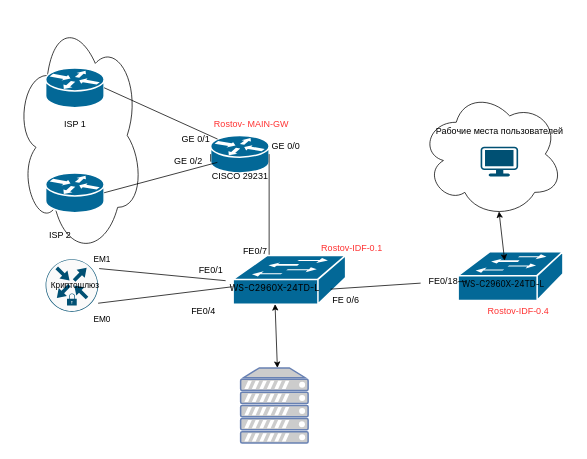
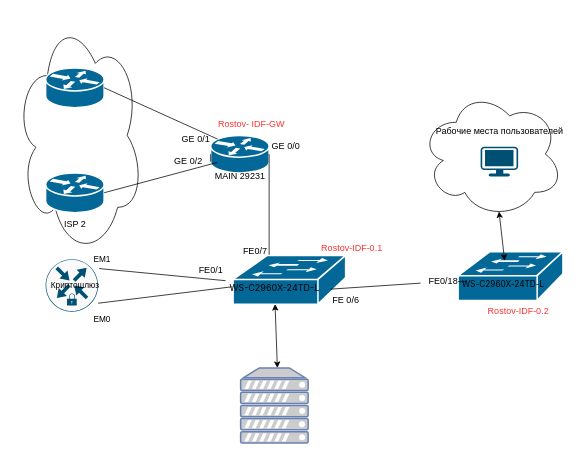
node "ISP 1": removed
node "Rostov- MAIN-GW": label "Rostov- MAIN-GW" -> "Rostov- IDF-GW"
node "CISCO 29231": label "CISCO 29231" -> "MAIN 29231"
node "ISP 2": moved (60, 235) -> (75, 224)
node "FE0/4": removed
node "Rostov-IDF-0.4": label "Rostov-IDF-0.4" -> "Rostov-IDF-0.2"
